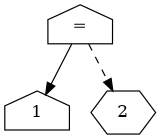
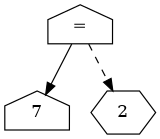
node "1": label "1" -> "7"
